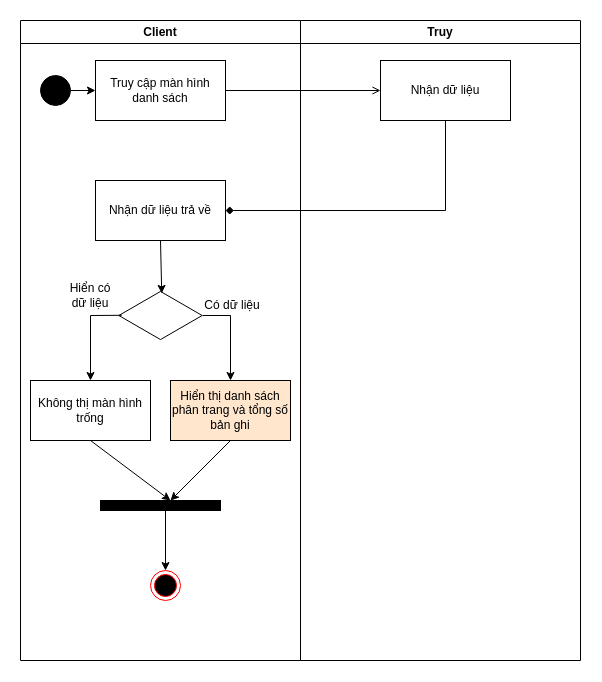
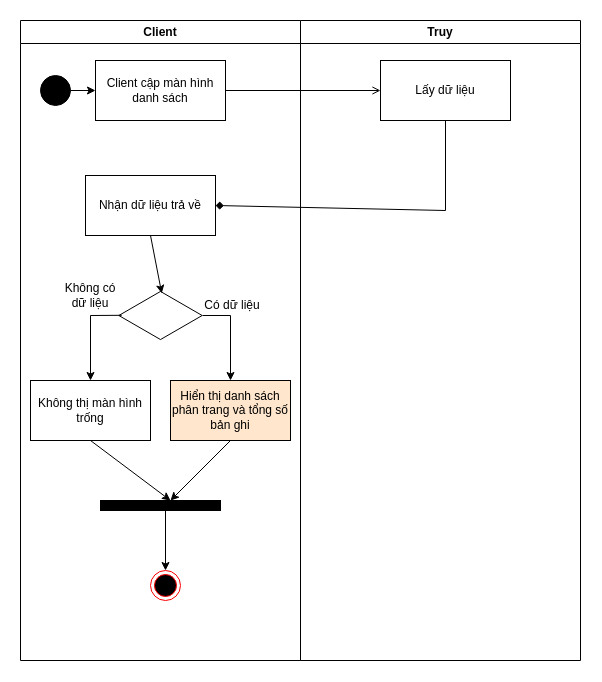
node "Truy cập màn hình danh sách": label "Truy cập màn hình danh sách" -> "Client cập màn hình danh sách"
node "Nhận dữ liệu": label "Nhận dữ liệu" -> "Lấy dữ liệu"
node "Nhận dữ liệu trả về": moved (161, 211) -> (151, 206)
node "Hiển có dữ liệu": label "Hiển có dữ liệu" -> "Không có dữ liệu"
